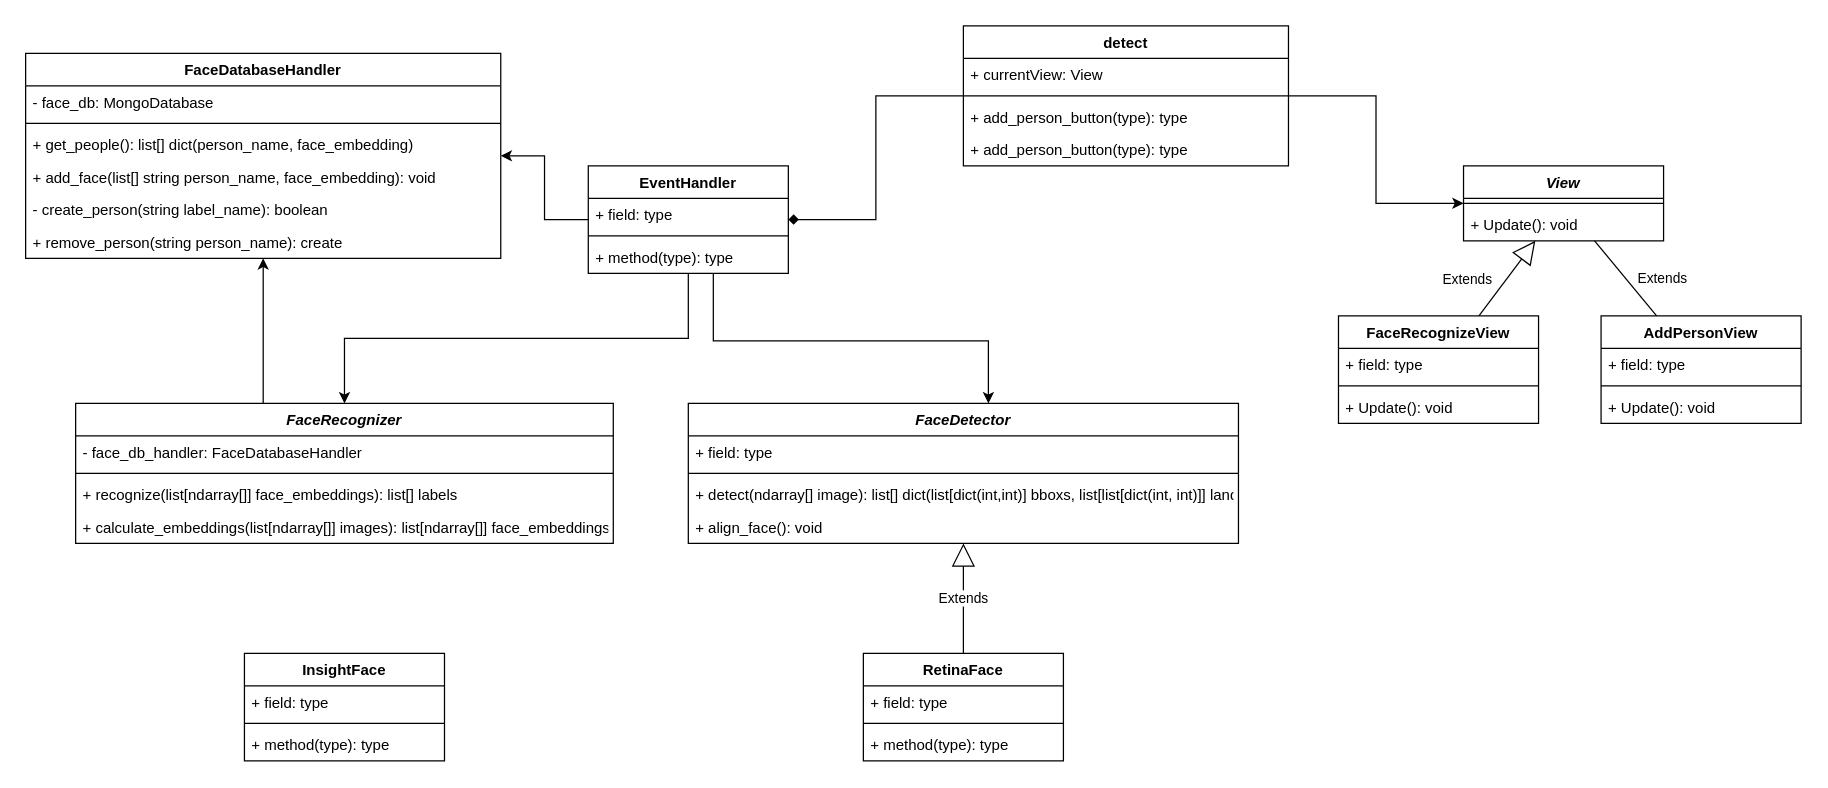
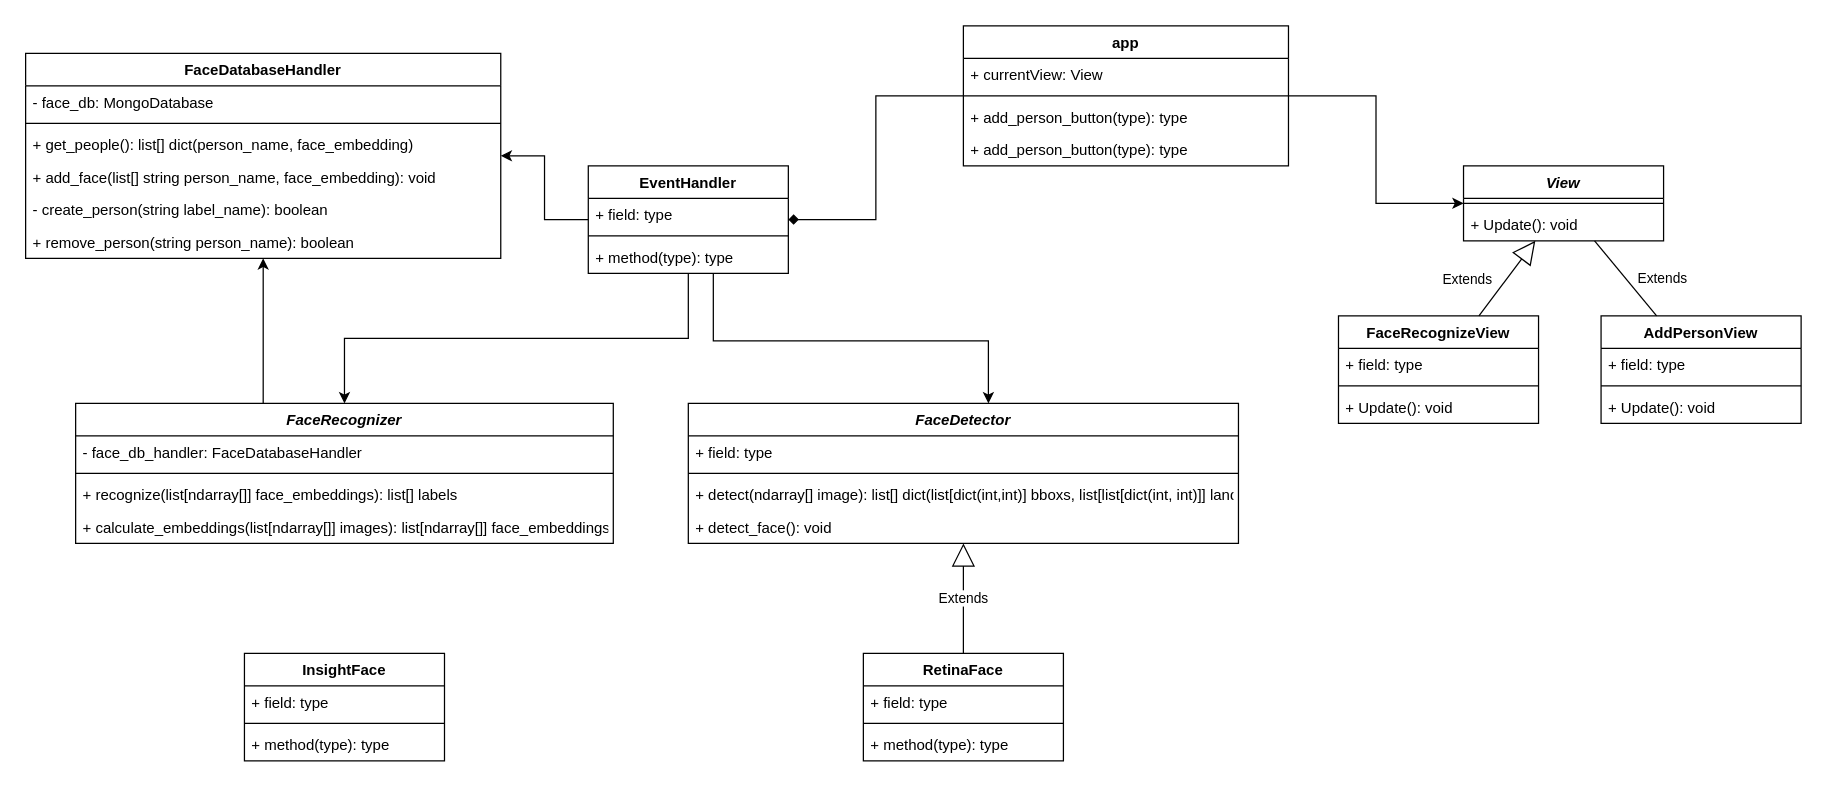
node "detect": label "detect" -> "app"
node "+ remove_person(string person_name): create": label "+ remove_person(string person_name): create" -> "+ remove_person(string person_name): boolean"
node "+ align_face(): void": label "+ align_face(): void" -> "+ detect_face(): void"
